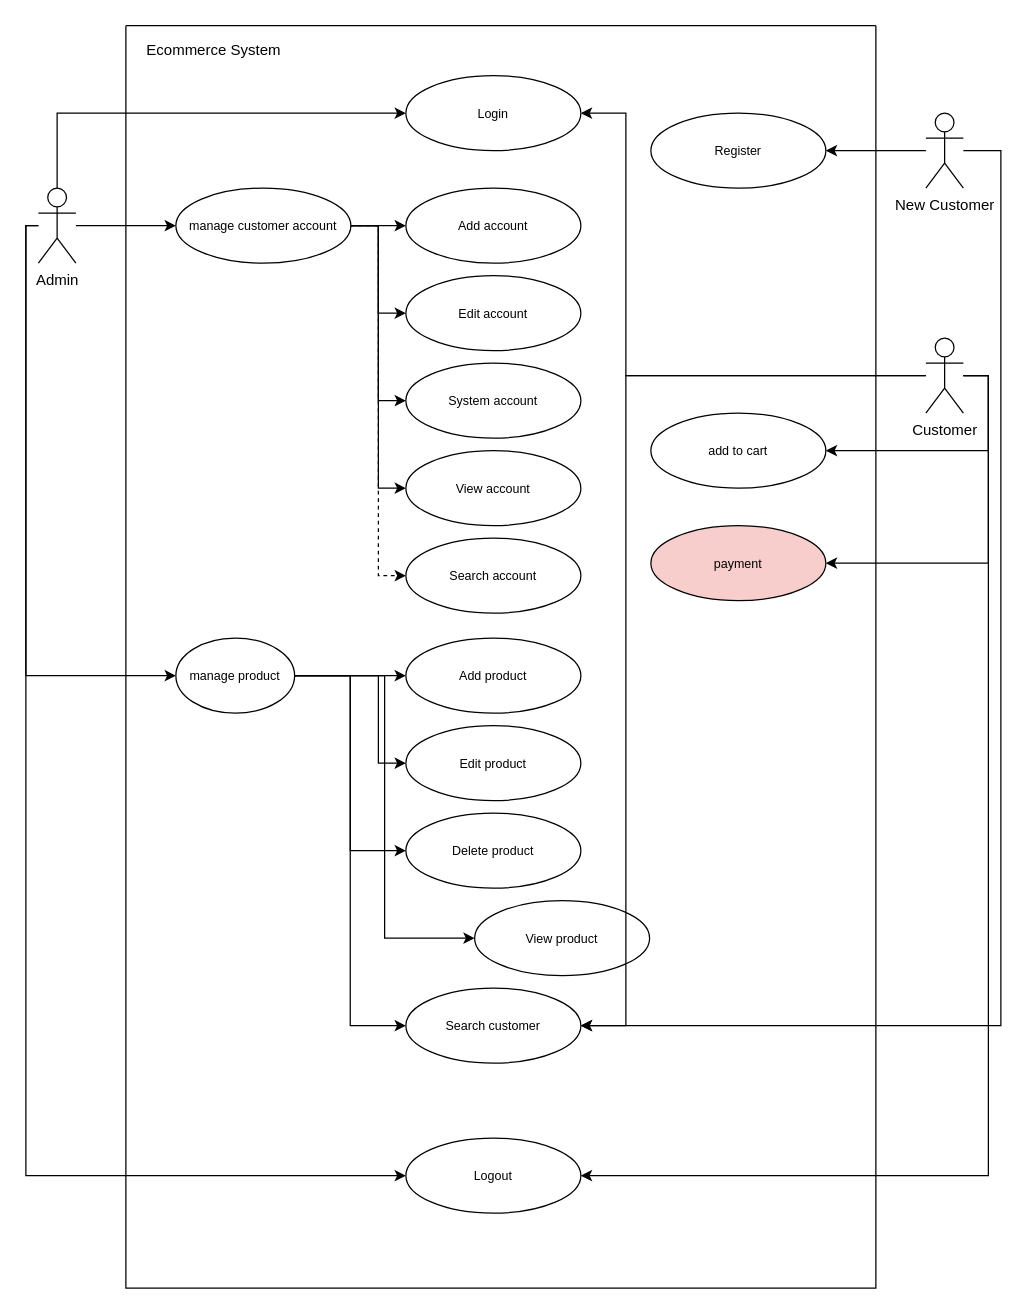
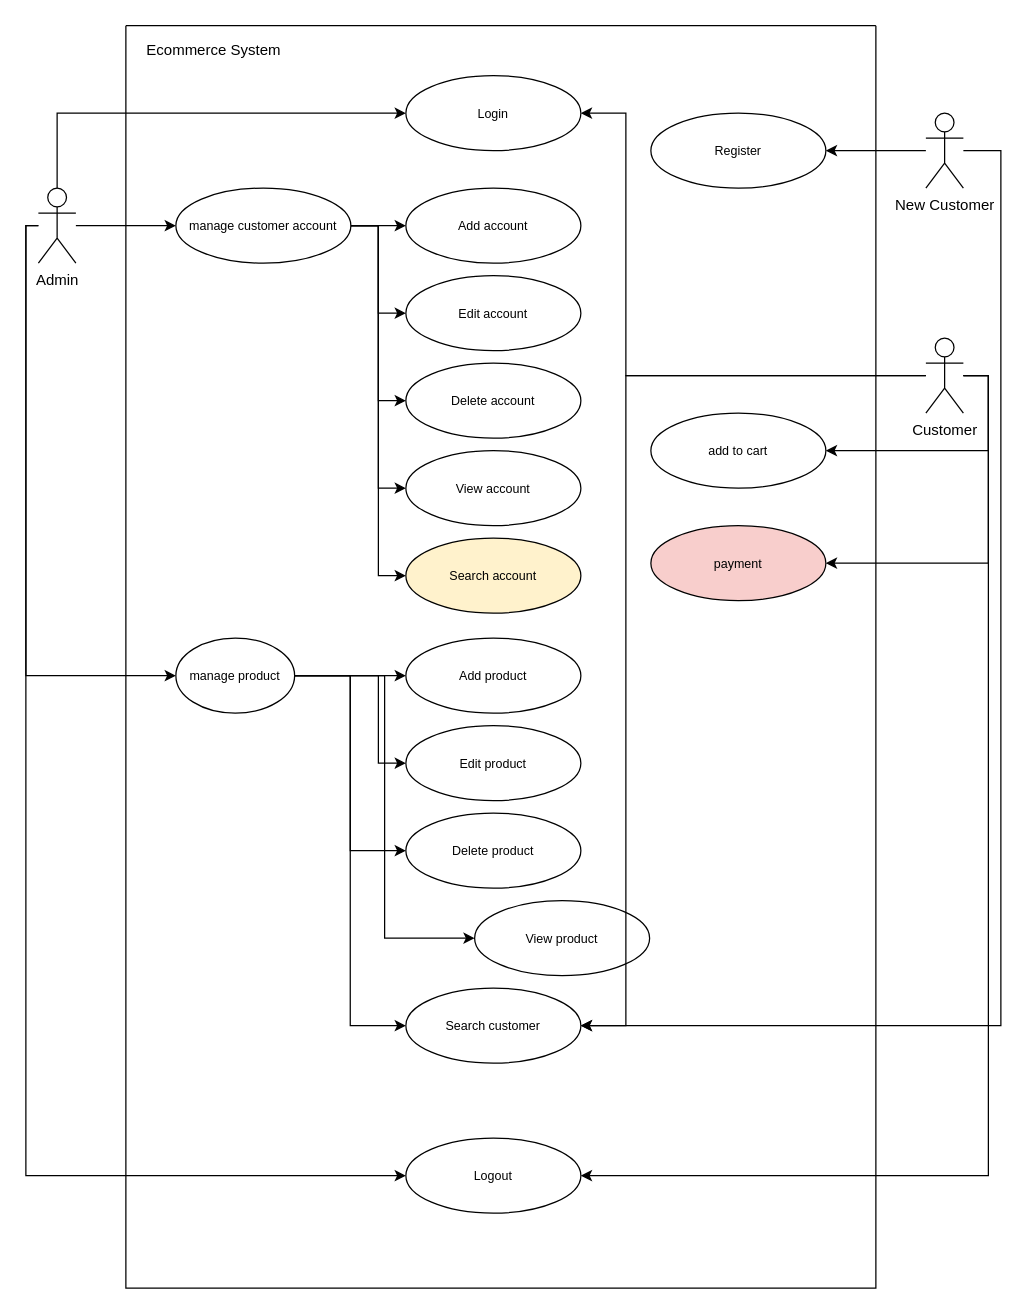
node "System account": label "System account" -> "Delete account"
edge "manage customer account" -> "Search account": style dashed -> solid
node "Search account": fillcolor #ffffff -> #fff2cc
